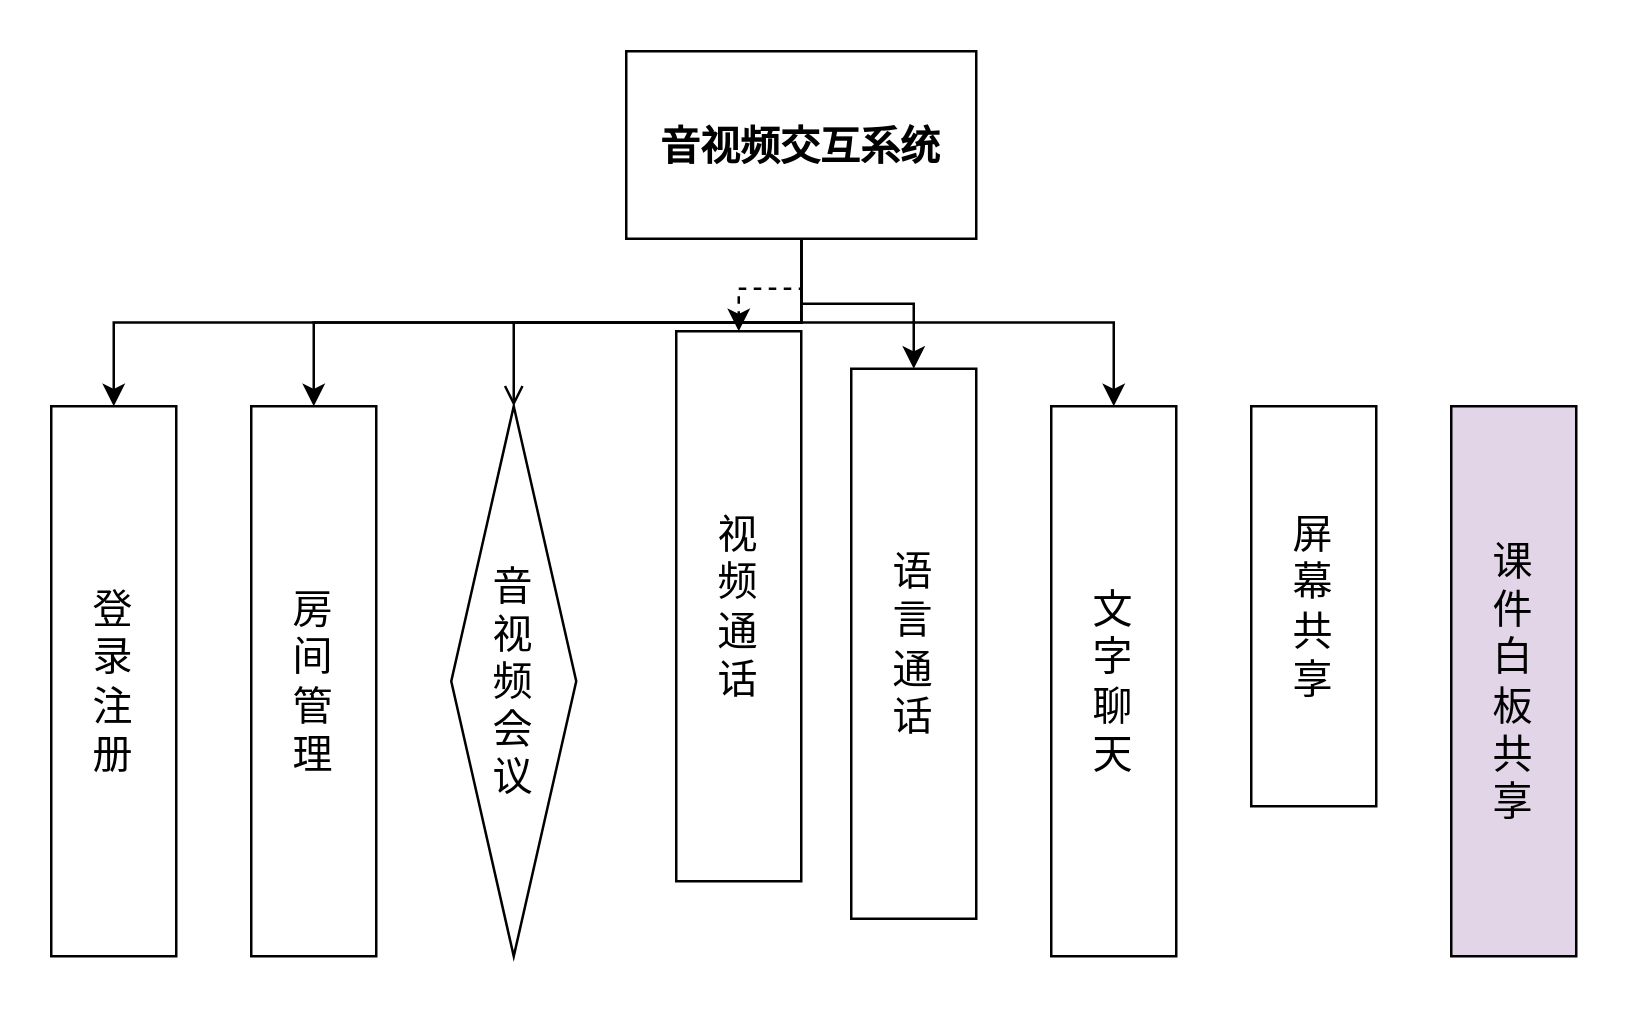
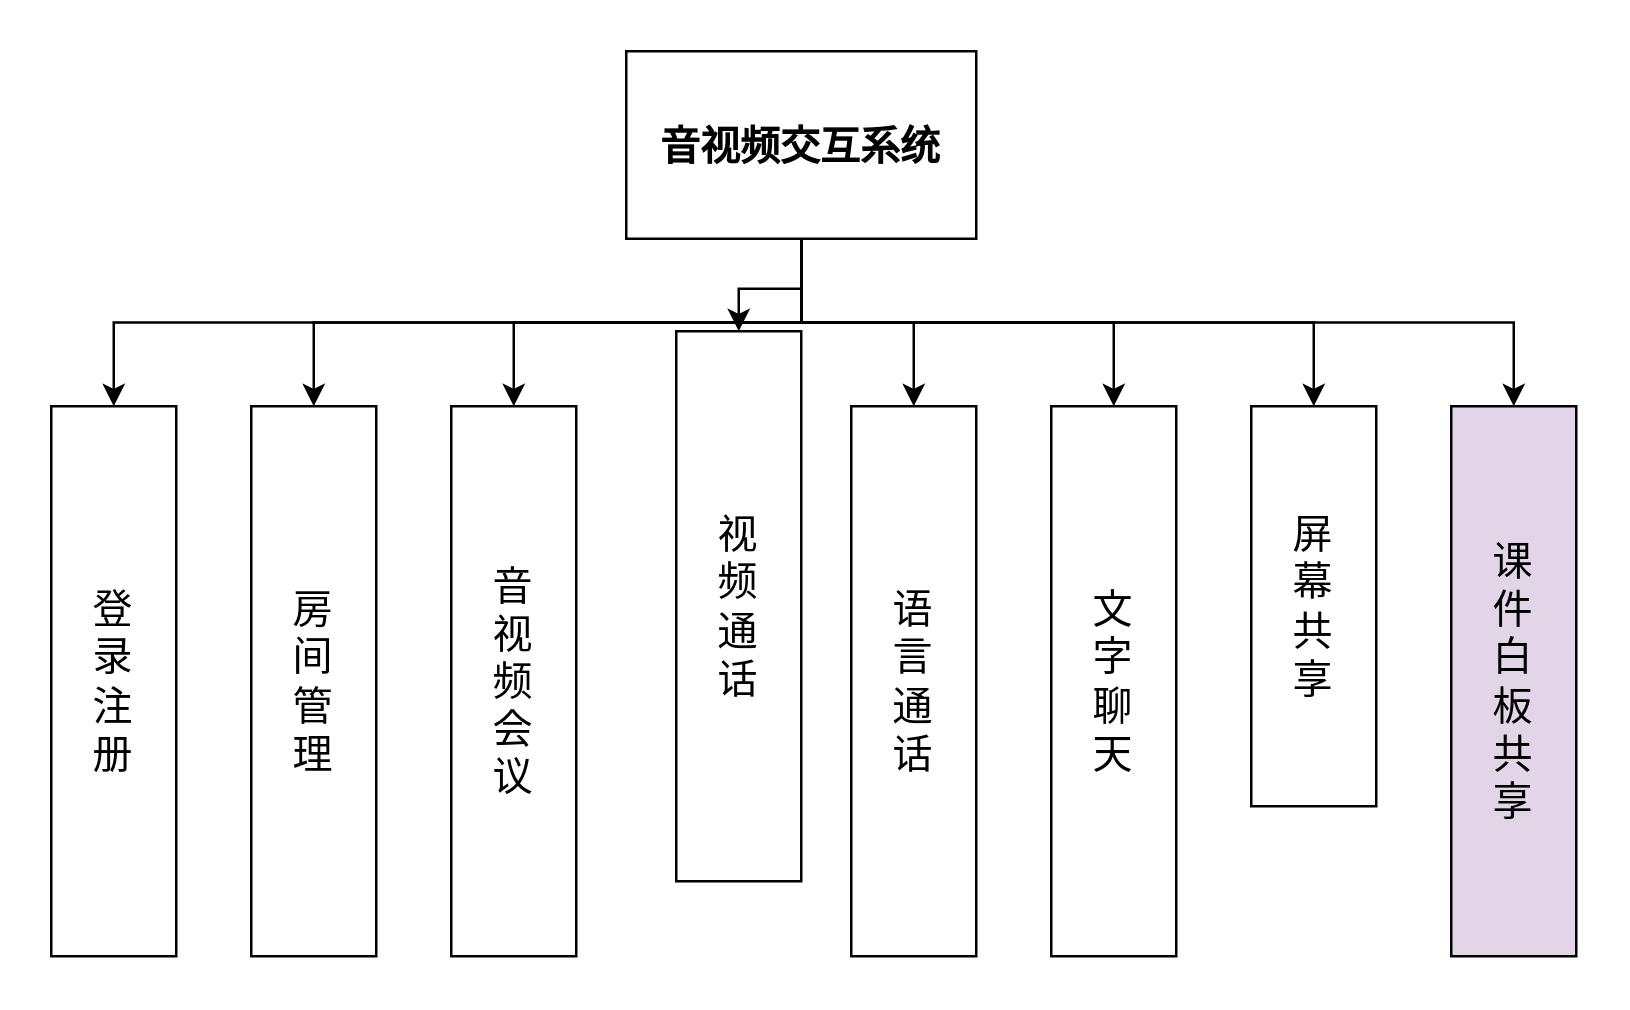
edge "音视频交互系统" -> "视 频 通 话": style dashed -> solid
edge "音视频交互系统" -> "课 件 白 板 共 享": added
edge "音视频交互系统" -> "屏 幕 共 享": added
edge "音视频交互系统" -> "音 视 频 会 议": arrowhead open -> classic
node "语 言 通 话": moved (914, 644) -> (914, 681)
node "音 视 频 会 议": shape diamond -> rectangle
